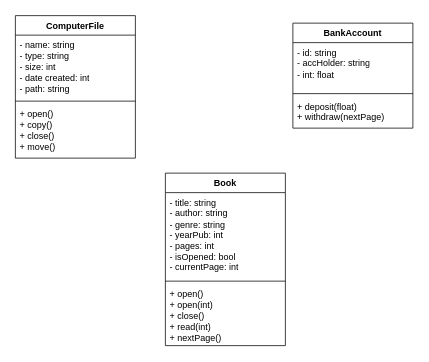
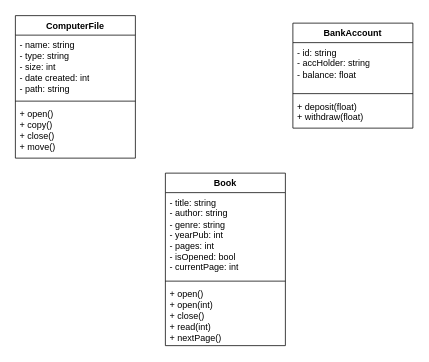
node "- id: string - accHolder: string - int: float": label "- id: string - accHolder: string - int: float" -> "- id: string - accHolder: string - balance: float"
node "+ deposit(float) + withdraw(nextPage)": label "+ deposit(float) + withdraw(nextPage)" -> "+ deposit(float) + withdraw(float)"
